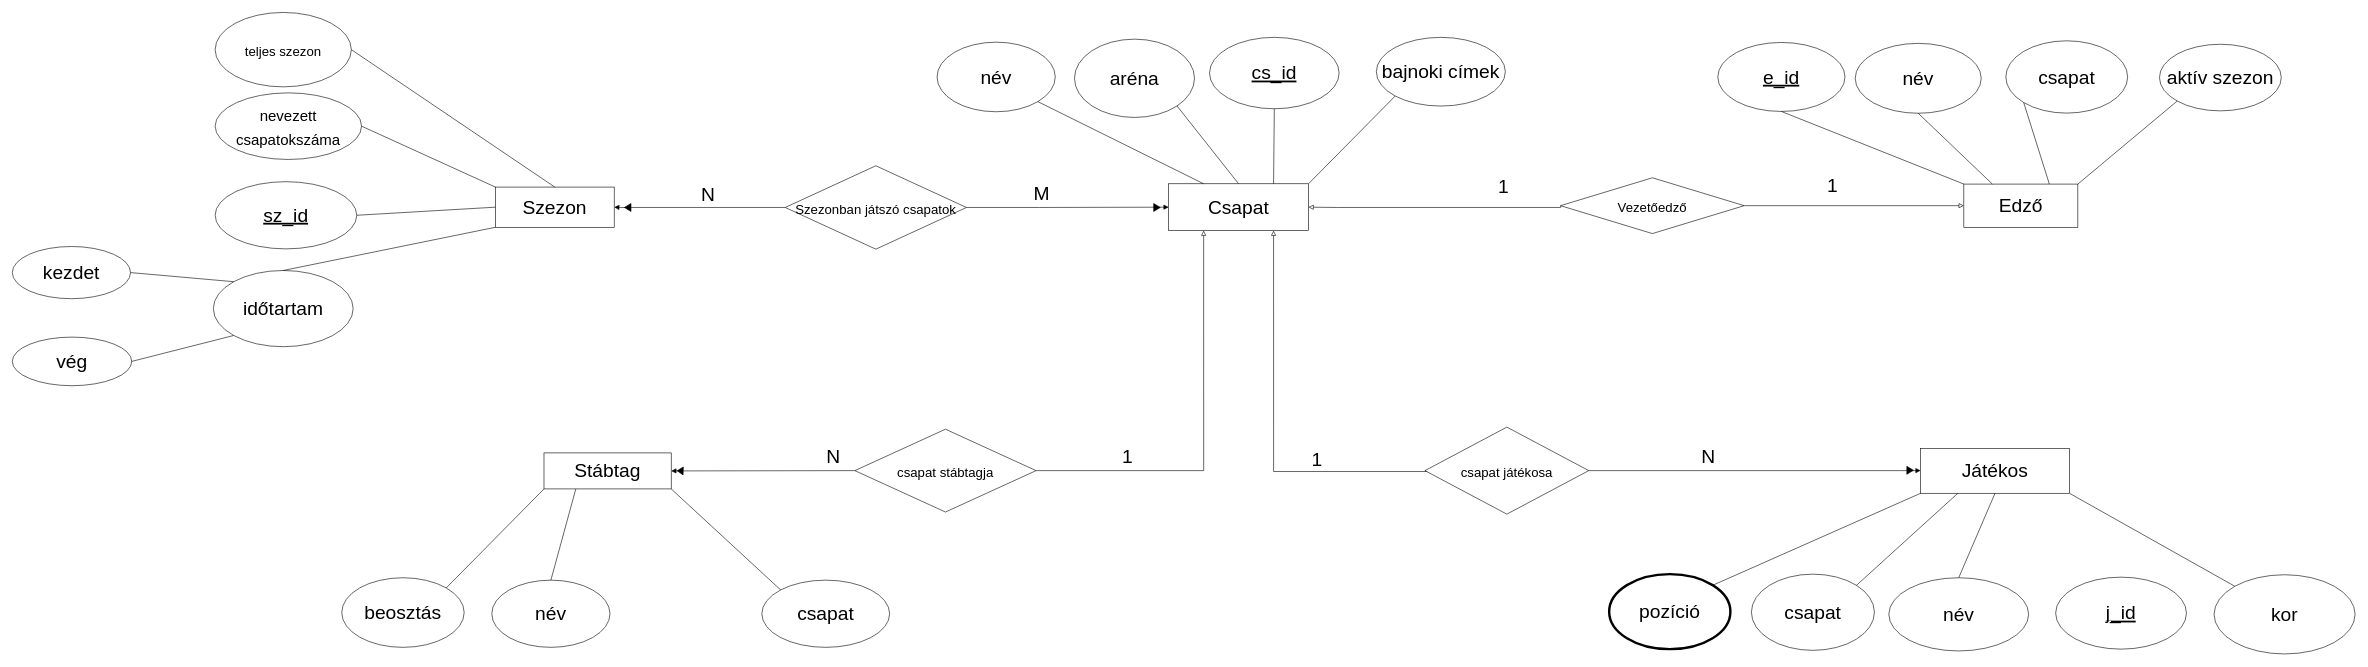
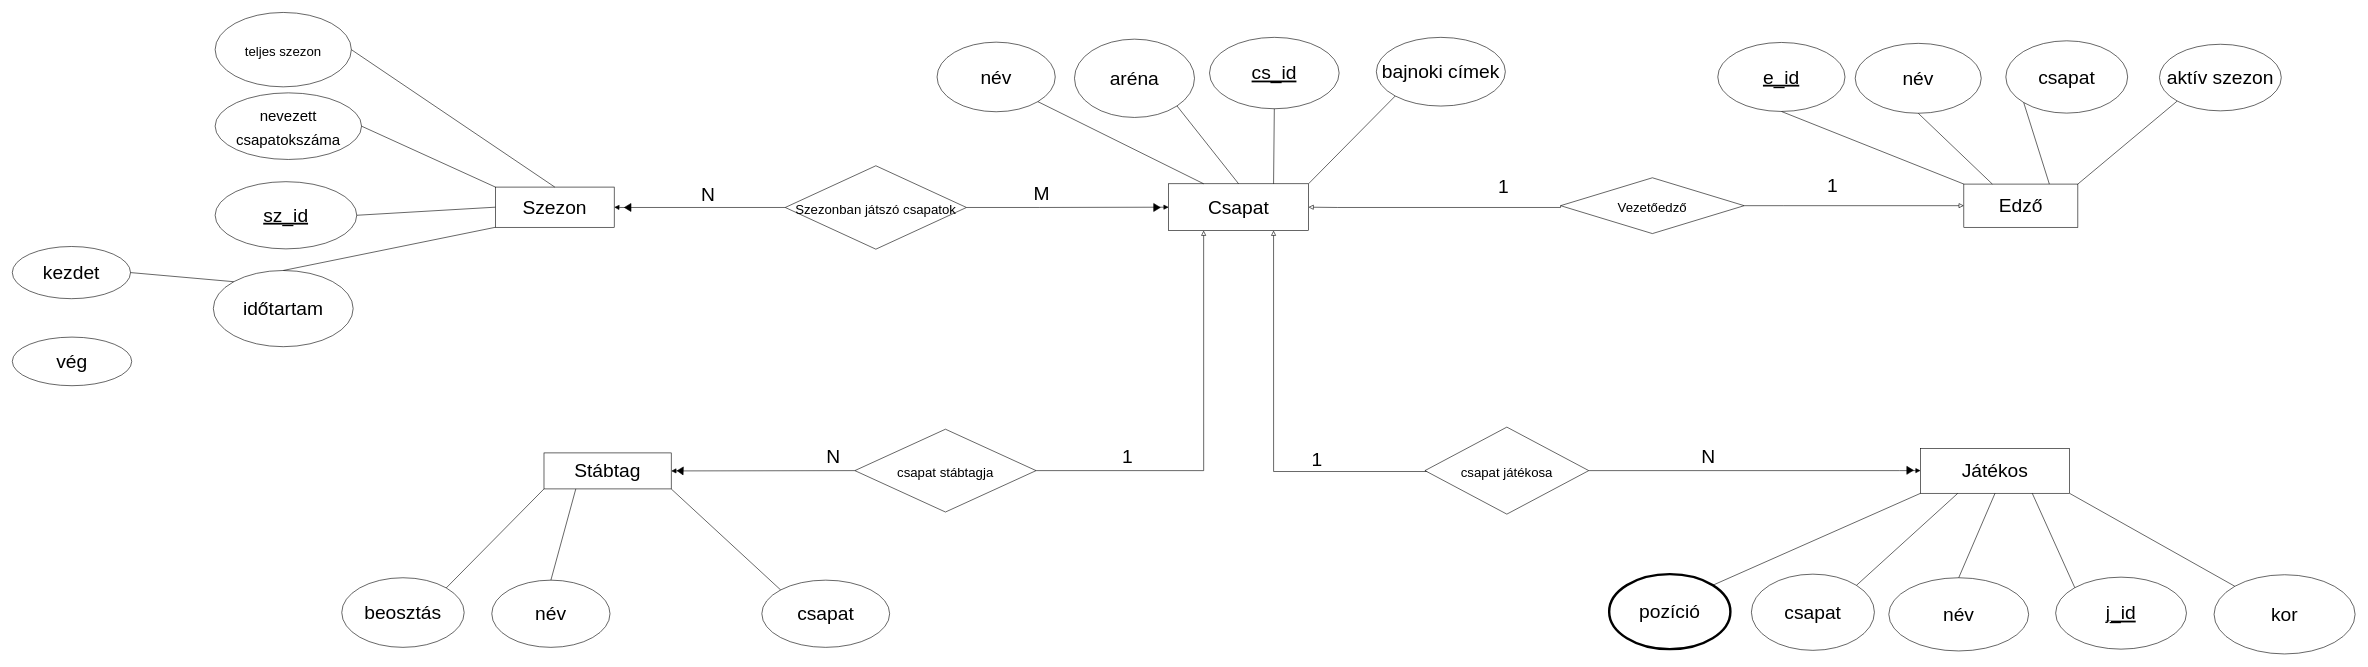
edge "időtartam" -- "vég": removed
edge "Játékos" -- "j_id": added
